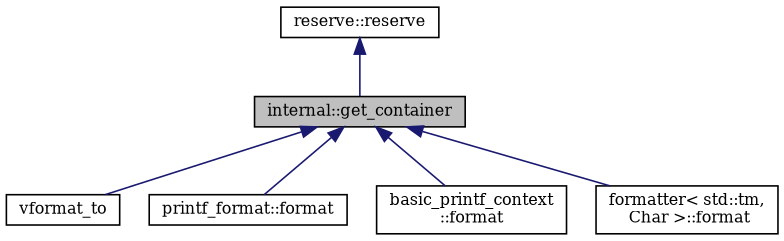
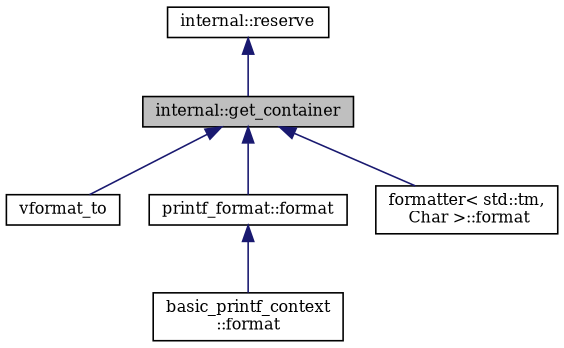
node "reserve::reserve": label "reserve::reserve" -> "internal::reserve"
edge "basic_printf_context ::format" -> "internal::get_container": now "basic_printf_context ::format" -> "printf_format::format"
